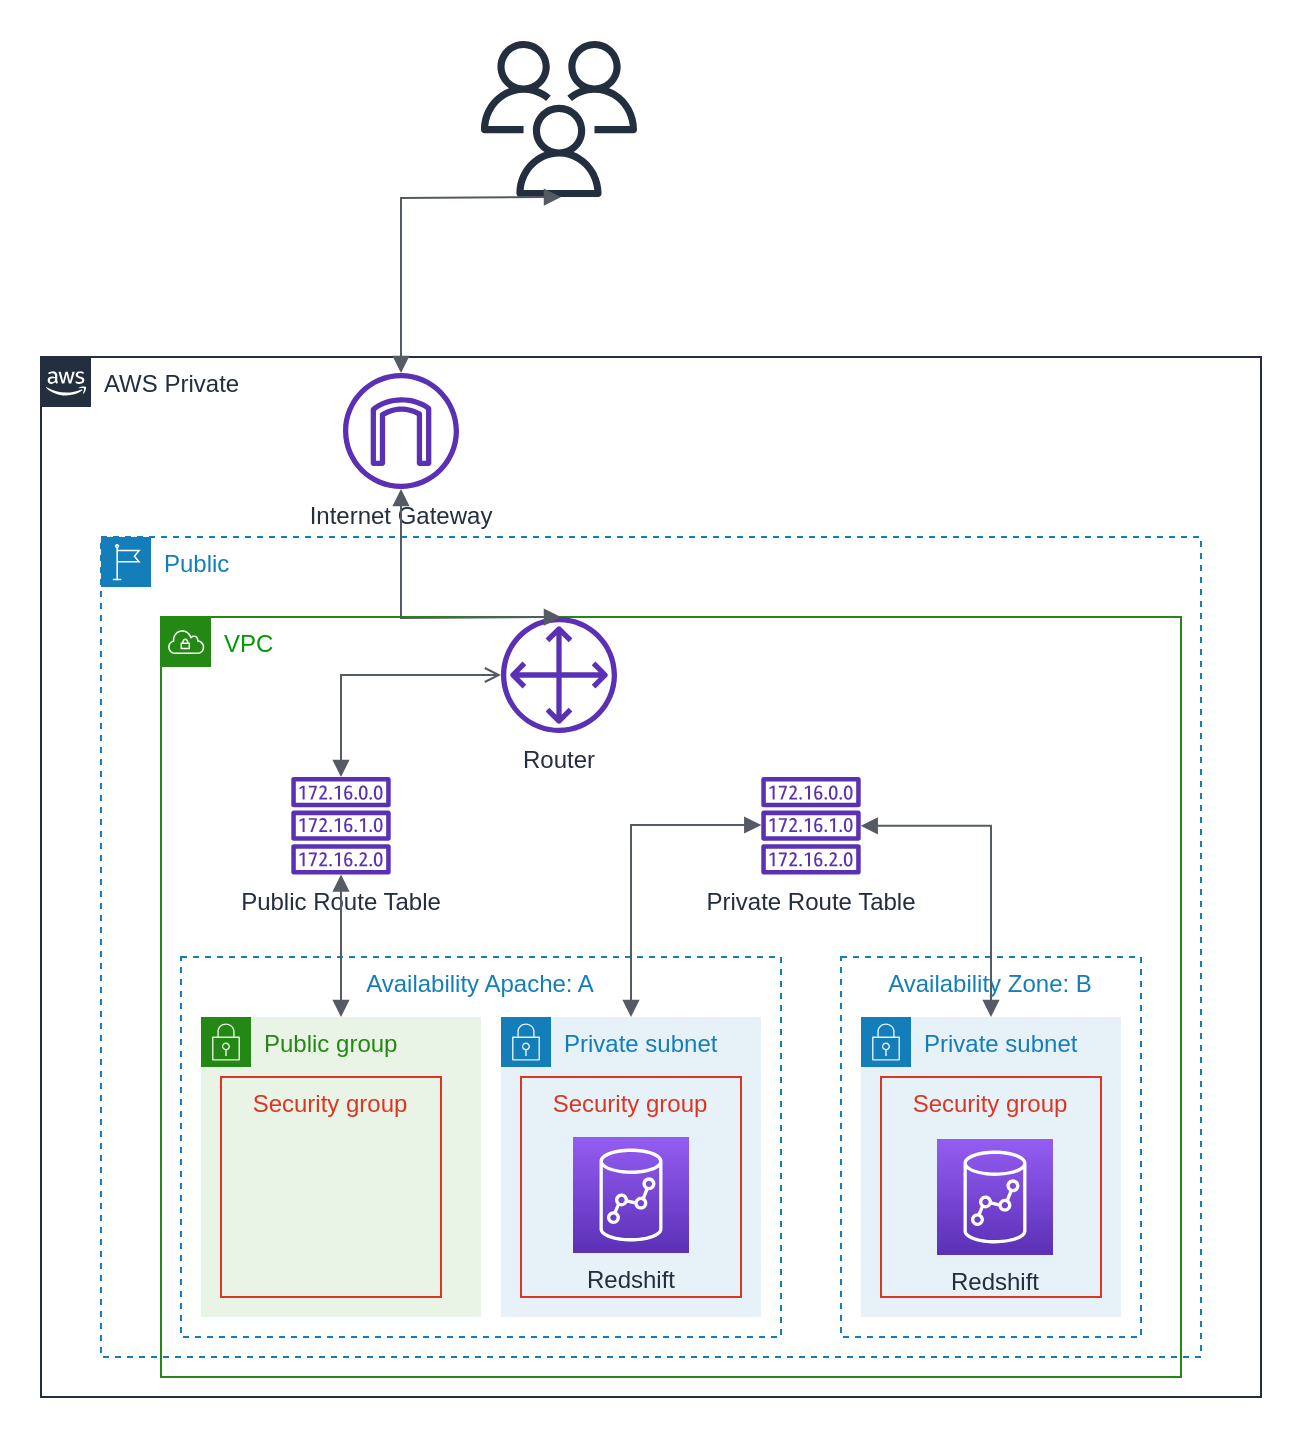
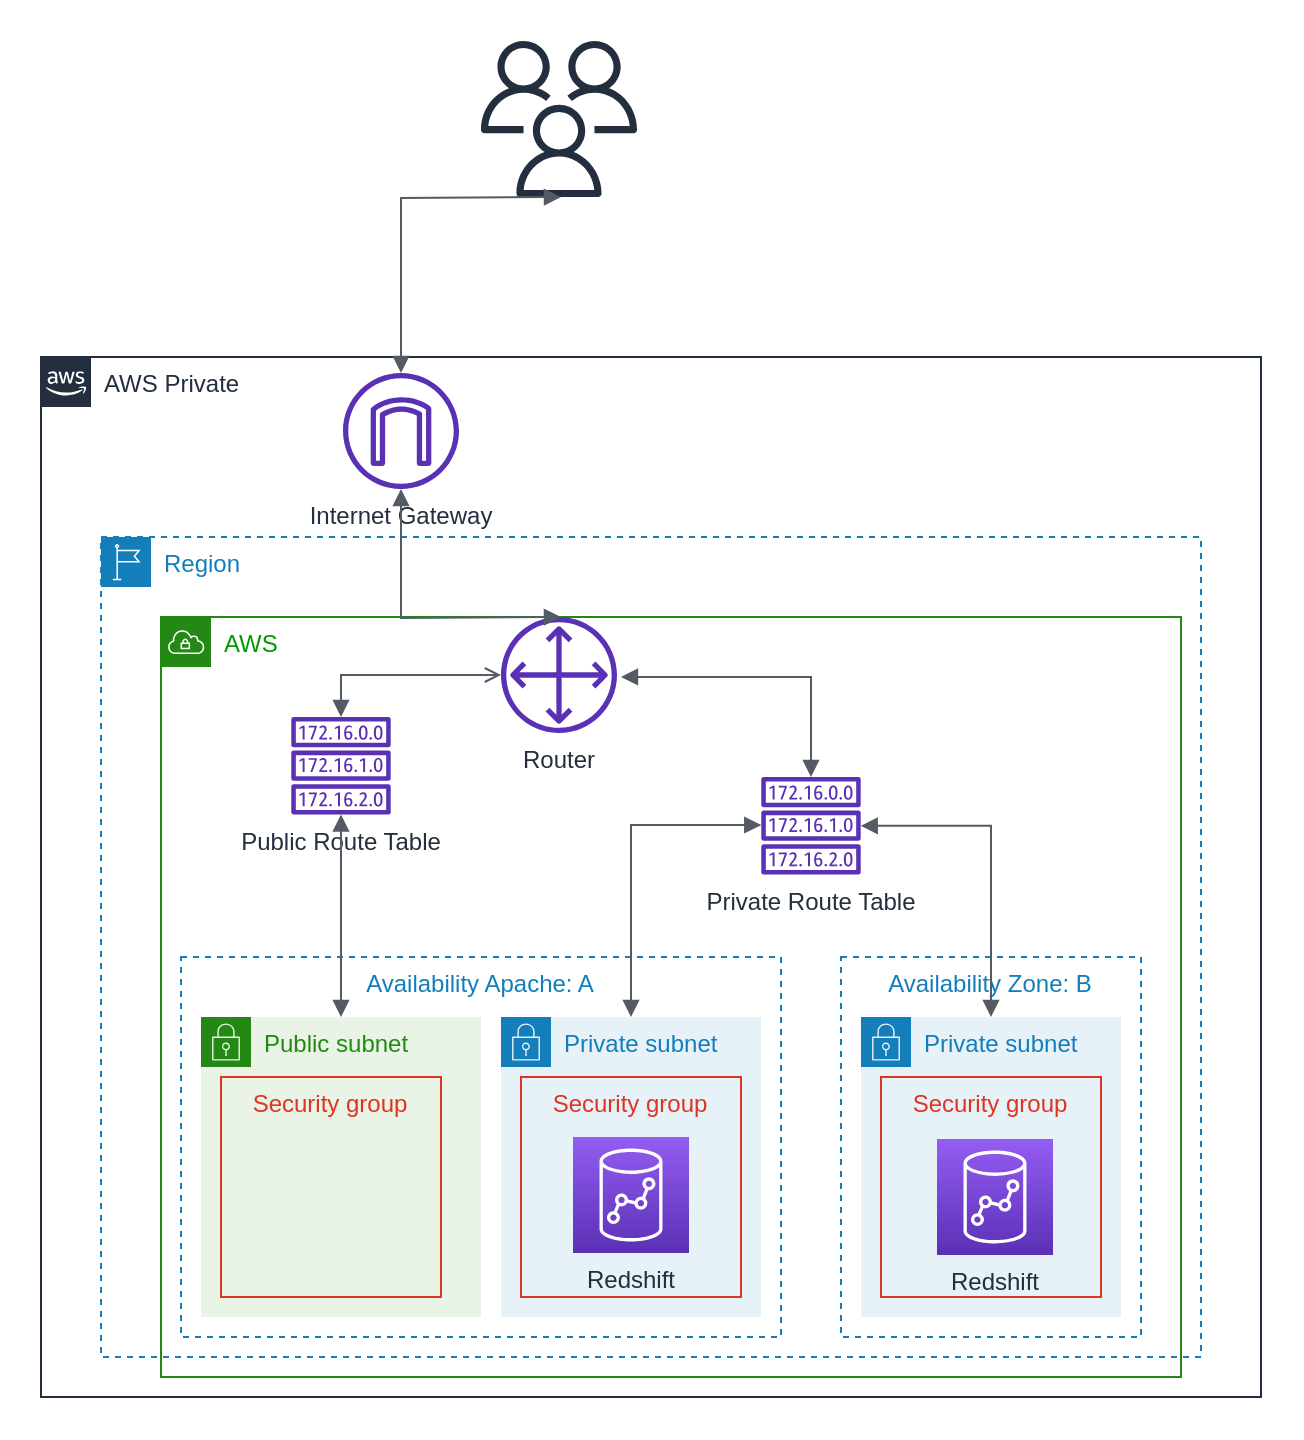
node "Public": label "Public" -> "Region"
node "VPC": label "VPC" -> "AWS"
edge "Router" -- "Private Route Table": added
node "Public Route Table": moved (341, 826) -> (341, 766)
node "Public group": label "Public group" -> "Public subnet"
